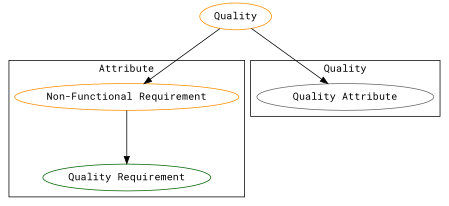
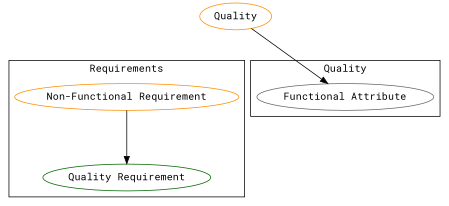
edge "Quality" -> "Non-Functional Requirement": removed
cluster "Attribute": label "Attribute" -> "Requirements"
node "Quality Attribute": label "Quality Attribute" -> "Functional Attribute"
